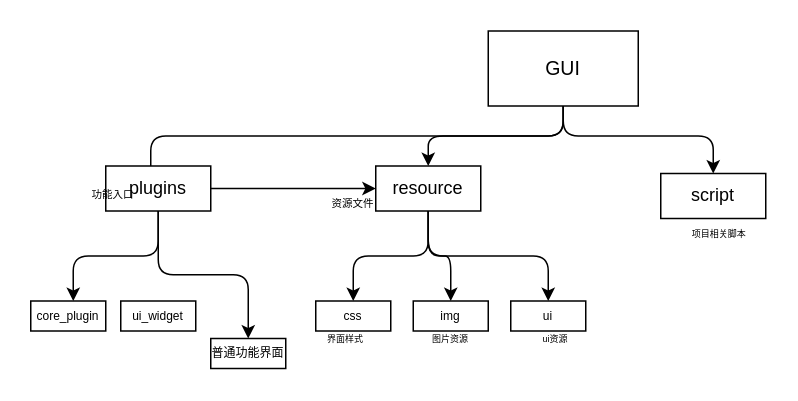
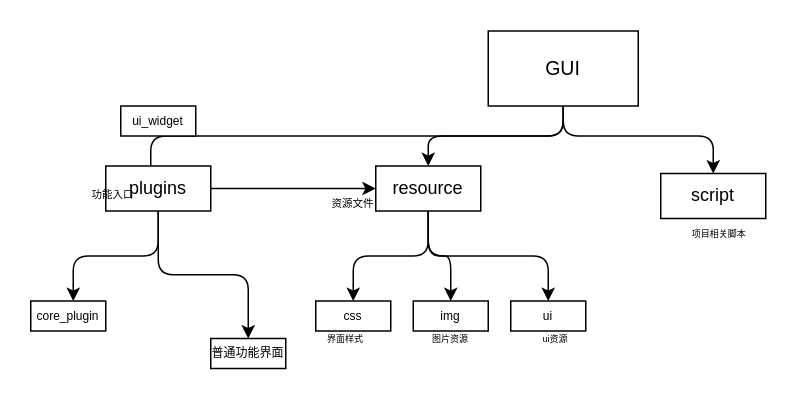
node "ui_widget": moved (158, 316) -> (158, 121)
